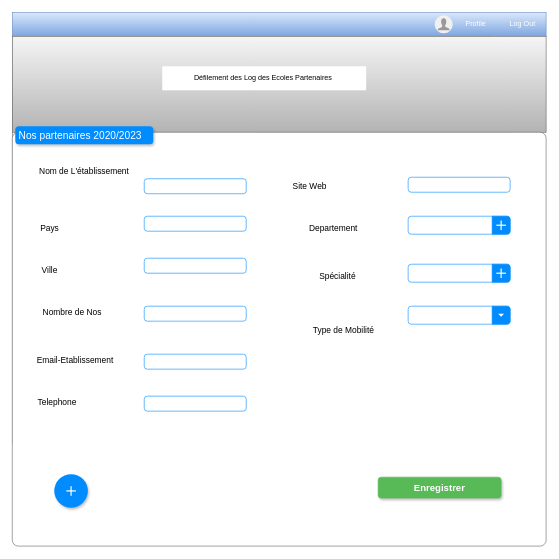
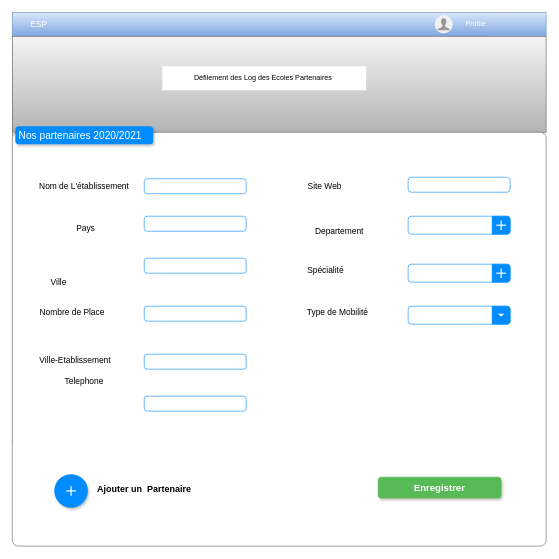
node "ESP": added
node "Log Out": removed
node "Nos partenaires 2020/2023": label "Nos partenaires 2020/2023" -> "Nos partenaires 2020/2021"
node "Nom de L'établissement": moved (84, 171) -> (84, 186)
node "Site Web": moved (311, 186) -> (326, 186)
node "Pays": moved (50, 228) -> (86, 228)
node "Departement": moved (333, 228) -> (339, 231)
node "Ville": moved (50, 270) -> (59, 282)
node "Spécialité": moved (338, 276) -> (326, 270)
node "Nombre de Nos": label "Nombre de Nos" -> "Nombre de Place"
node "Type de Mobilité": moved (344, 330) -> (338, 312)
node "Email-Etablissement": label "Email-Etablissement" -> "Ville-Etablissement"
node "Telephone": moved (57, 402) -> (84, 381)
node "Ajouter un Partenaire": added
